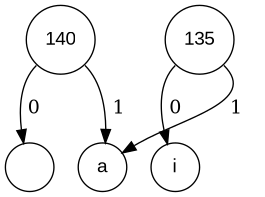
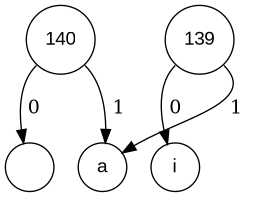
node "135": label "135" -> "139"
